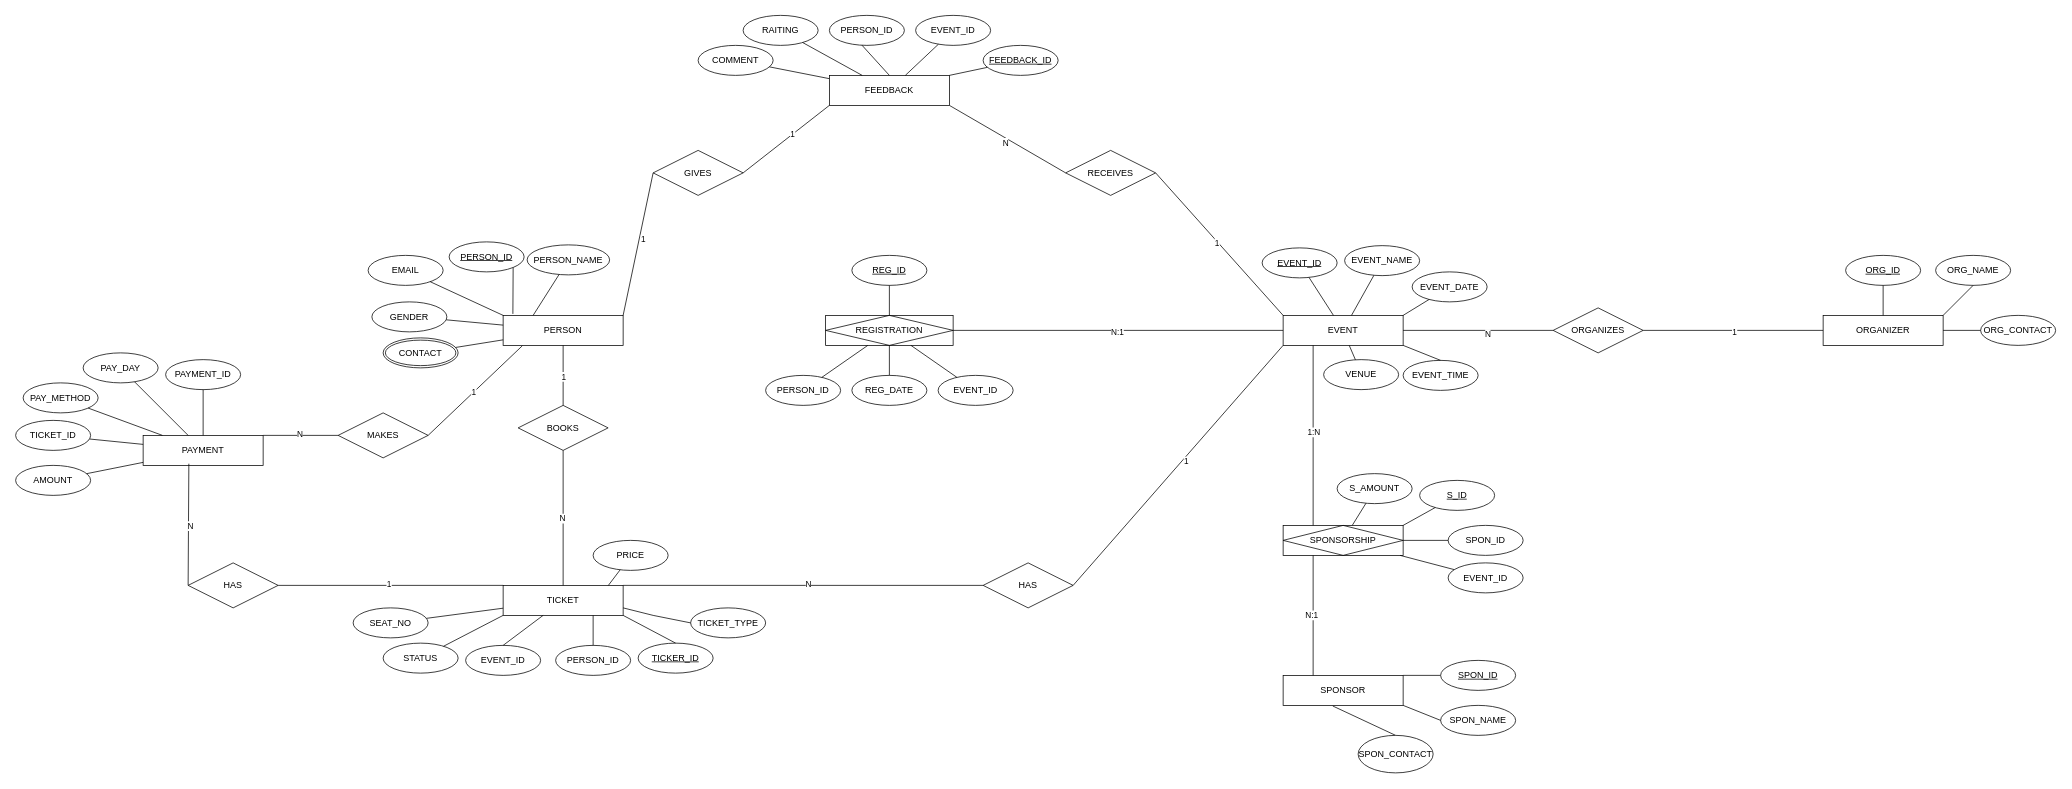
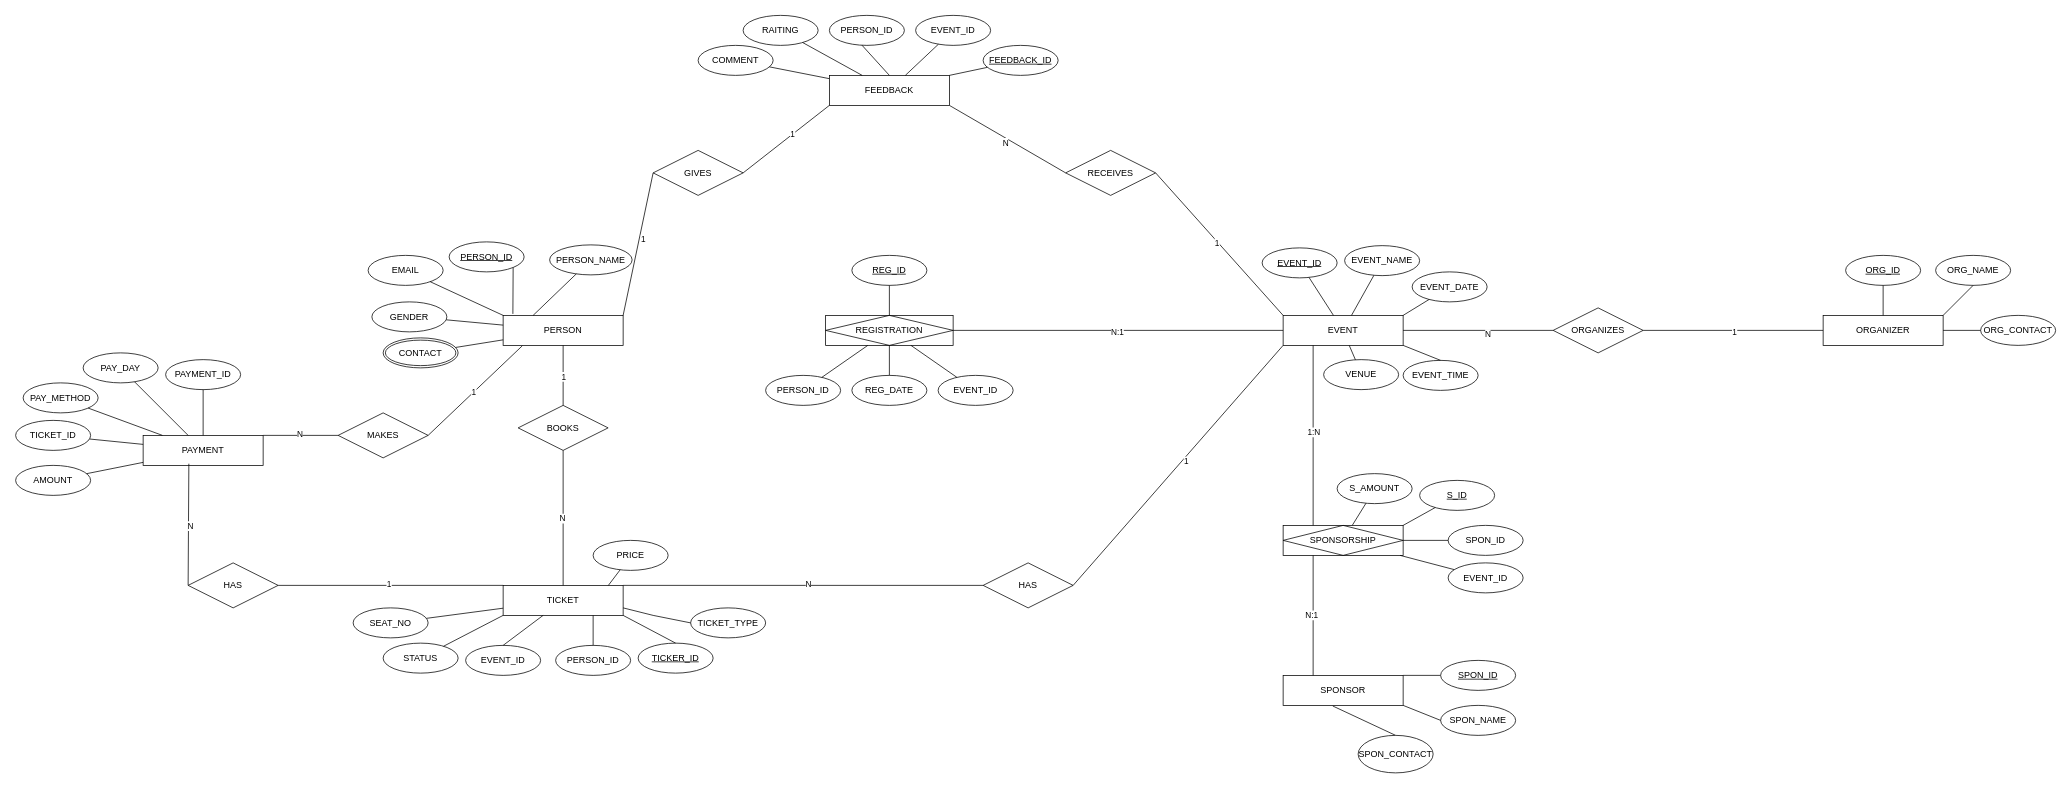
node "PERSON_NAME": moved (568, 260) -> (591, 260)
